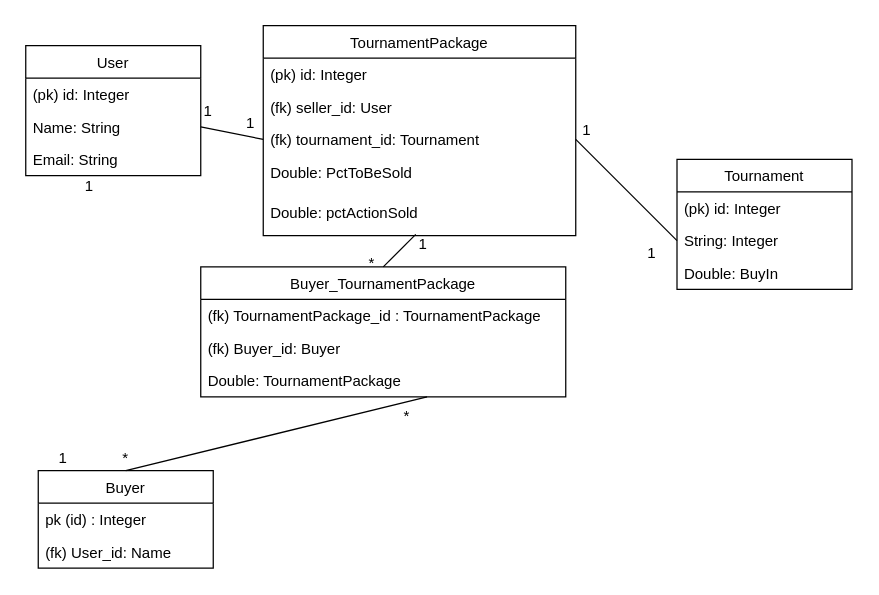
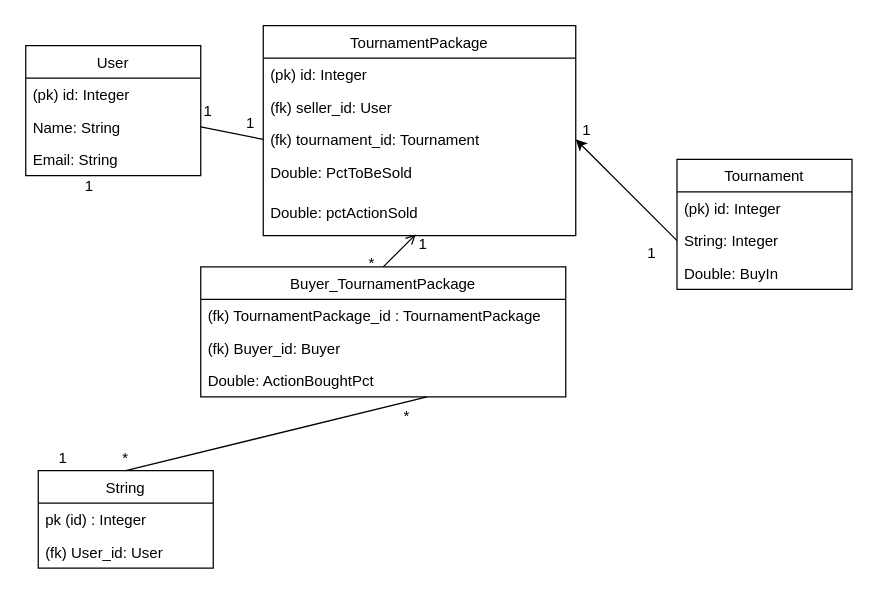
edge "(fk) tournament_id: Tournament" -- "String: Integer": arrowhead none -> classic
edge "Double: pctActionSold" -- "Buyer_TournamentPackage": arrowhead none -> open
node "Double: TournamentPackage": label "Double: TournamentPackage" -> "Double: ActionBoughtPct"
node "Buyer": label "Buyer" -> "String"
node "(fk) User_id: Name": label "(fk) User_id: Name" -> "(fk) User_id: User"
